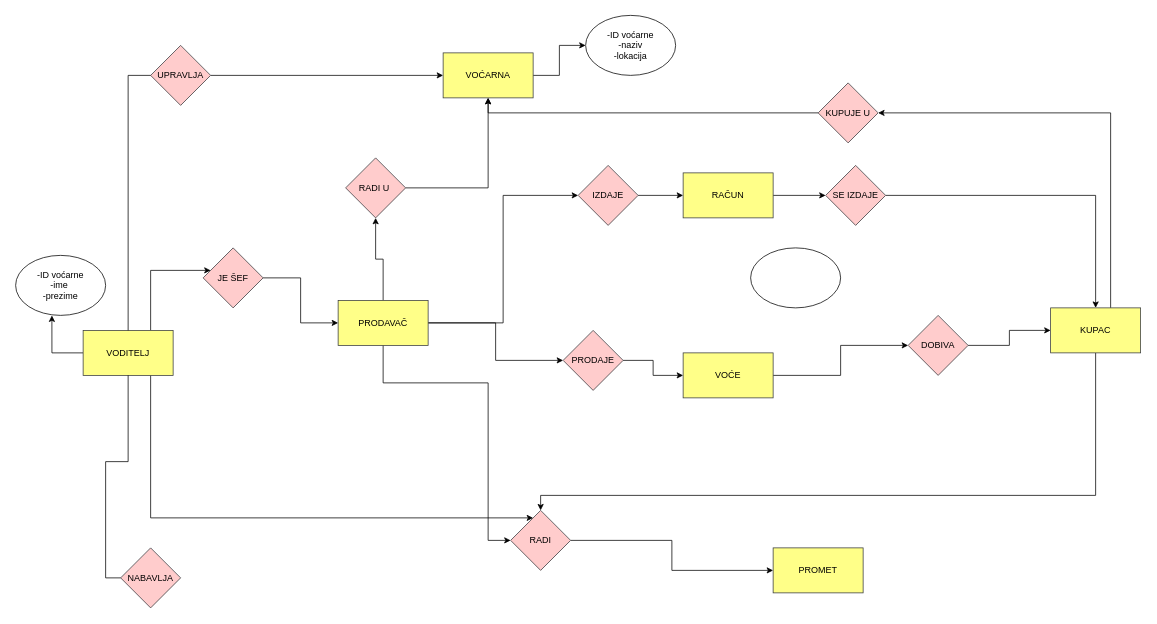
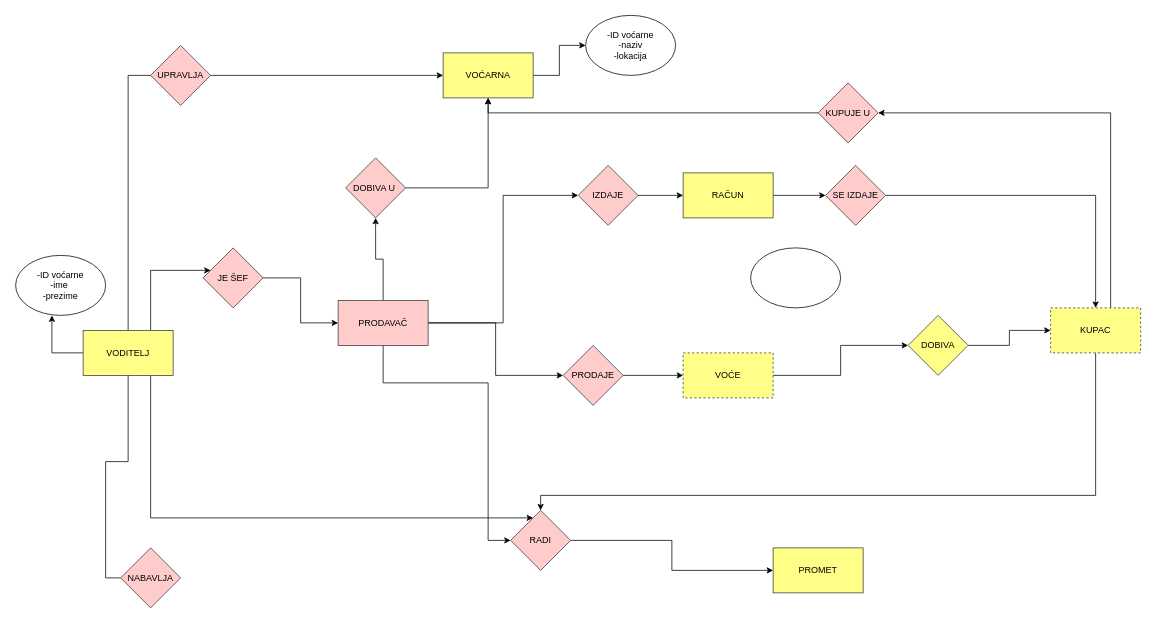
node "RADI U": label "RADI U" -> "DOBIVA U"
node "PRODAVAČ": fillcolor #ffff88 -> #ffcccc
node "KUPAC": style solid -> dashed
node "DOBIVA": fillcolor #ffcccc -> #ffff88
node "PRODAJE": moved (593, 360) -> (593, 375)
node "VOĆE": style solid -> dashed
